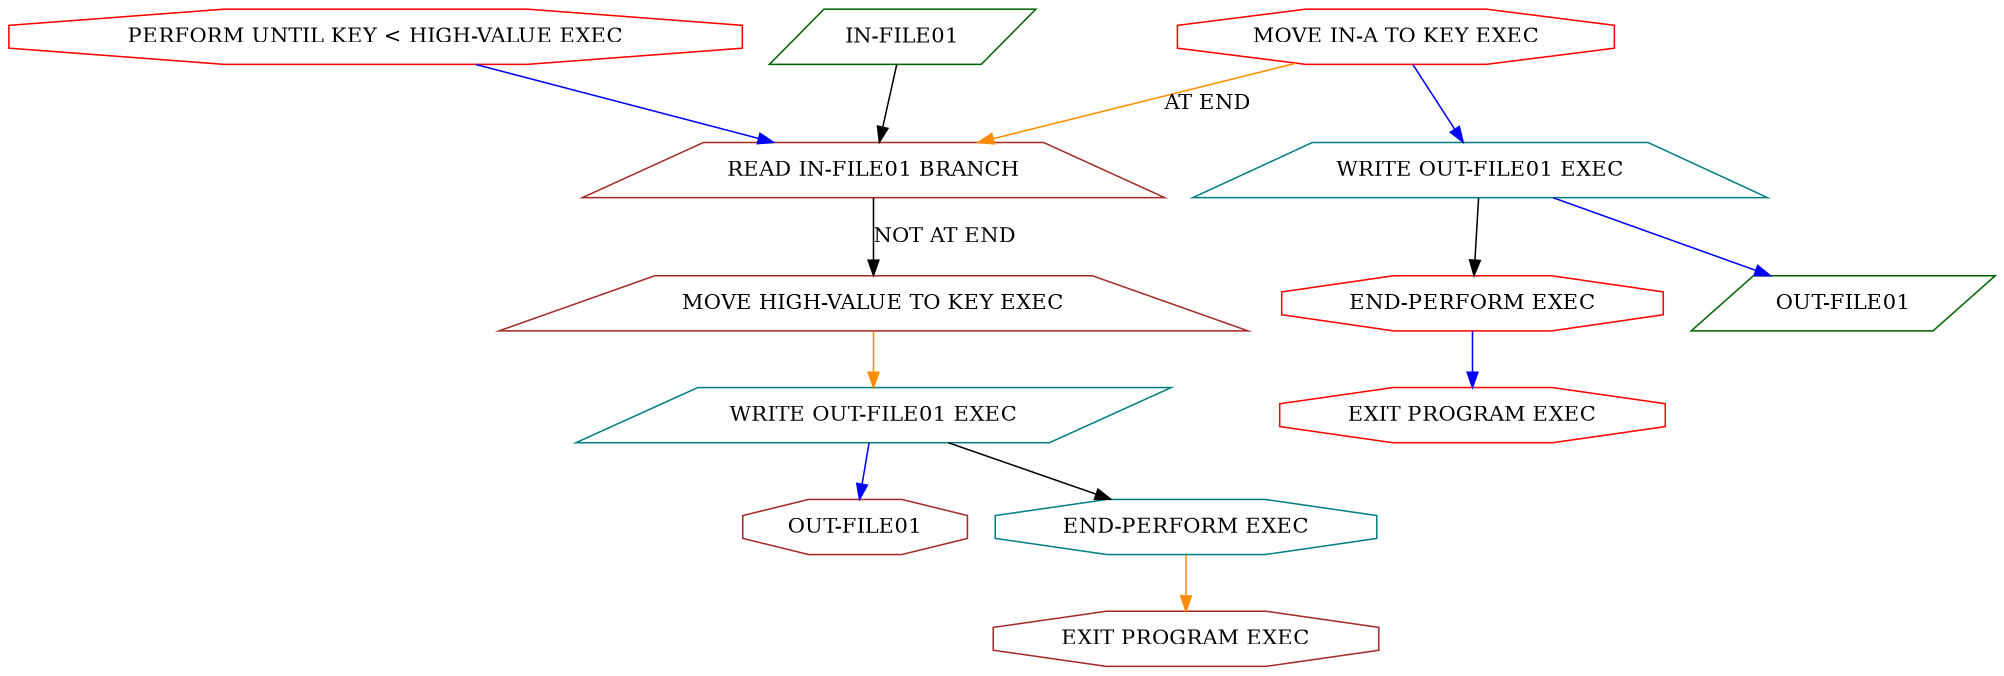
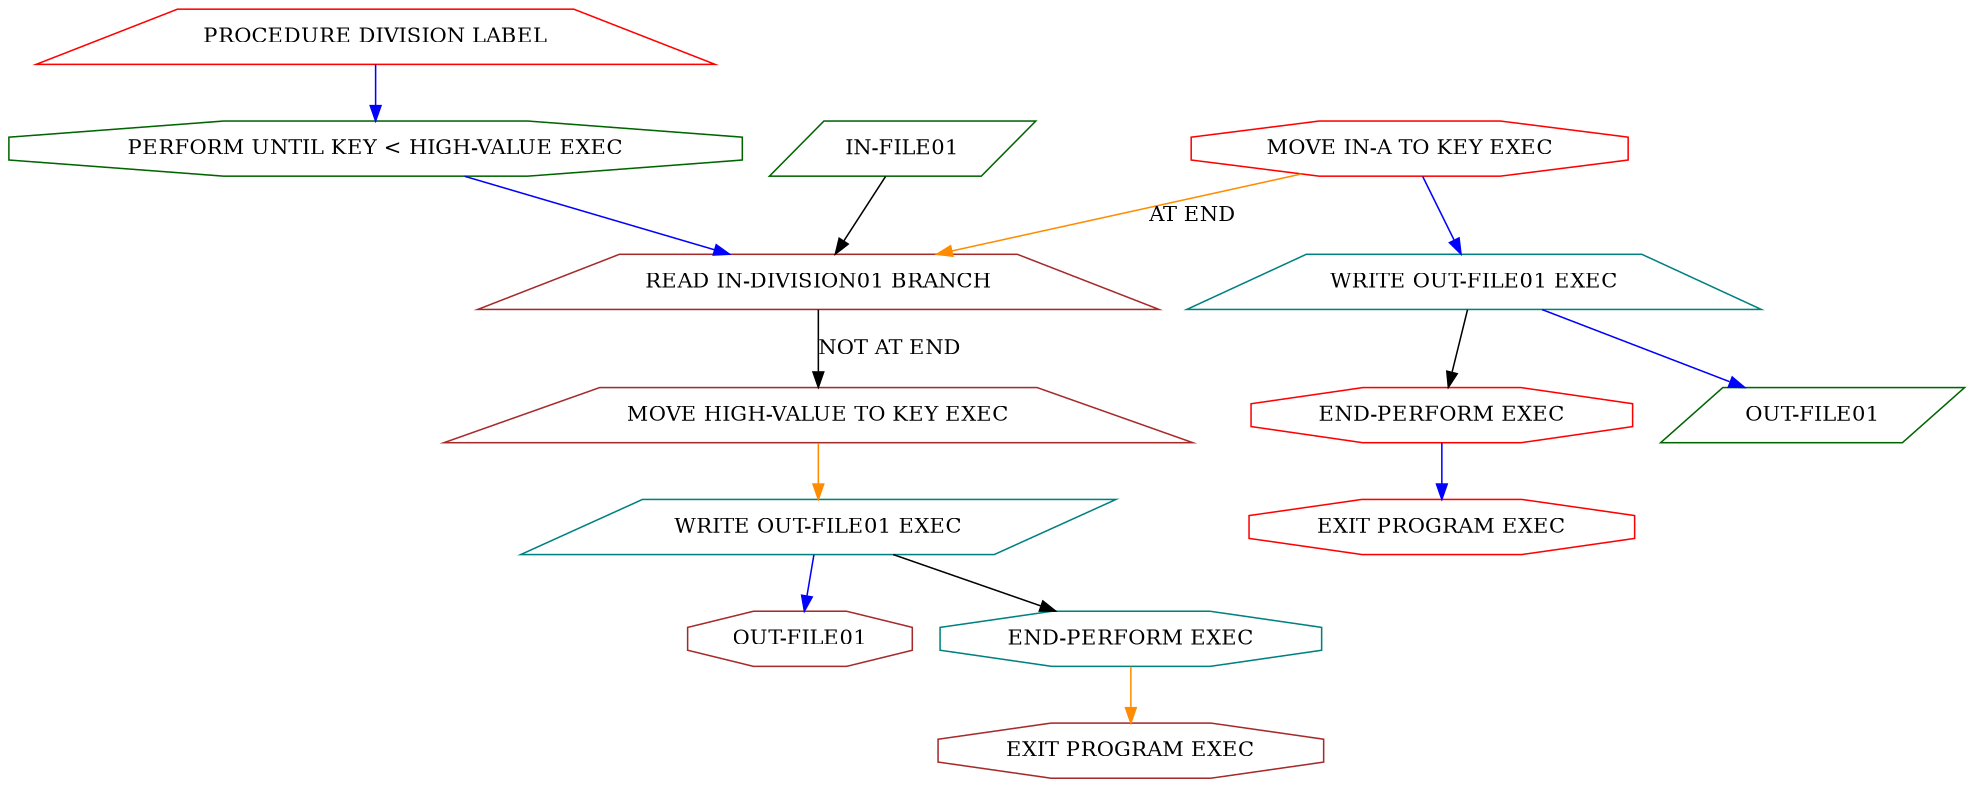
node "PROCEDURE DIVISION LABEL": added
node "PERFORM UNTIL KEY < HIGH-VALUE EXEC": color red -> darkgreen
node "READ IN-FILE01 BRANCH": label "READ IN-FILE01 BRANCH" -> "READ IN-DIVISION01 BRANCH"
